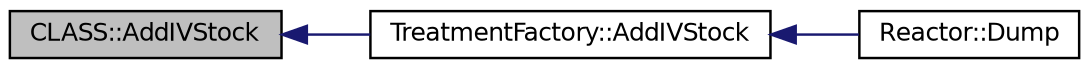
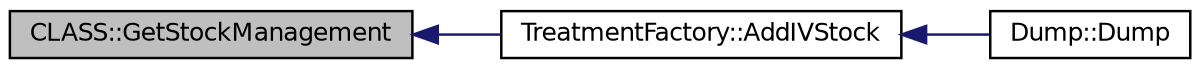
node "CLASS::AddIVStock": label "CLASS::AddIVStock" -> "CLASS::GetStockManagement"
node "Reactor::Dump": label "Reactor::Dump" -> "Dump::Dump"
